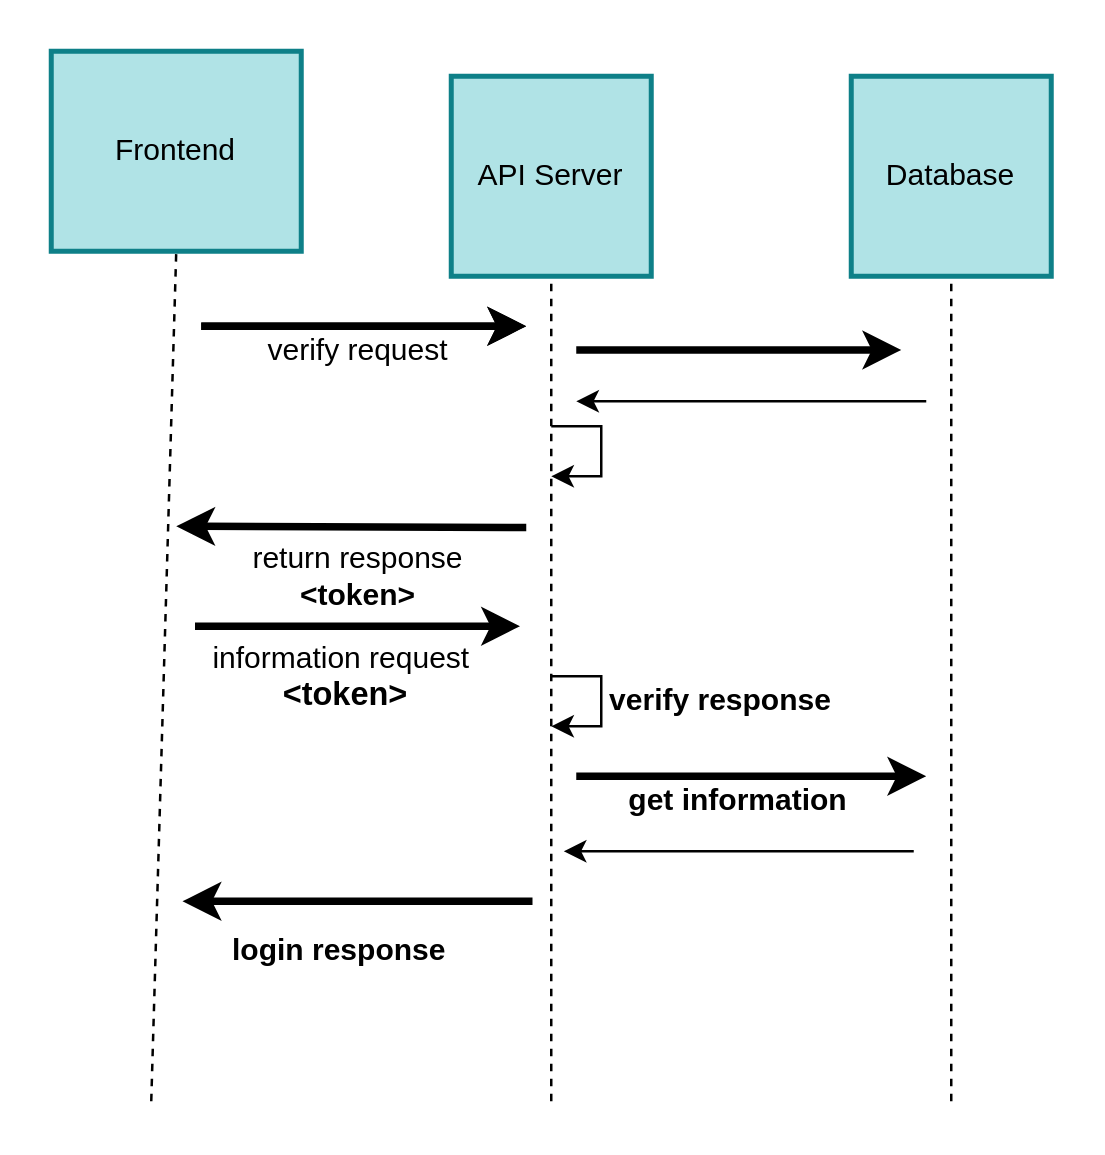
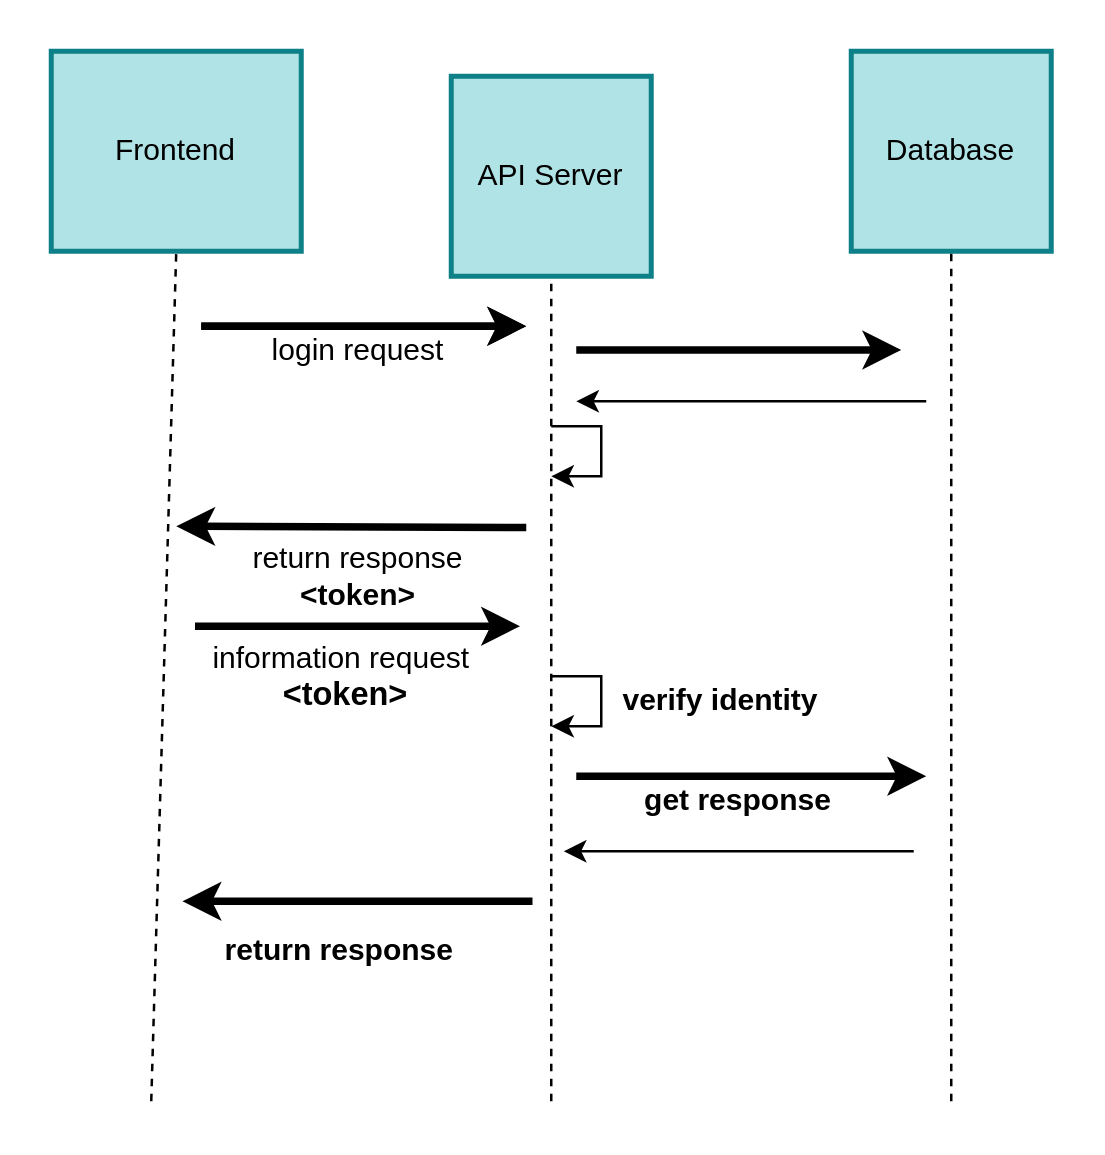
node "Database": moved (951, 176) -> (951, 151)
node "verify request": label "verify request" -> "login request"
node "verify response": label "verify response" -> "verify identity"
node "get information": label "get information" -> "get response"
node "login response": label "login response" -> "return response"
